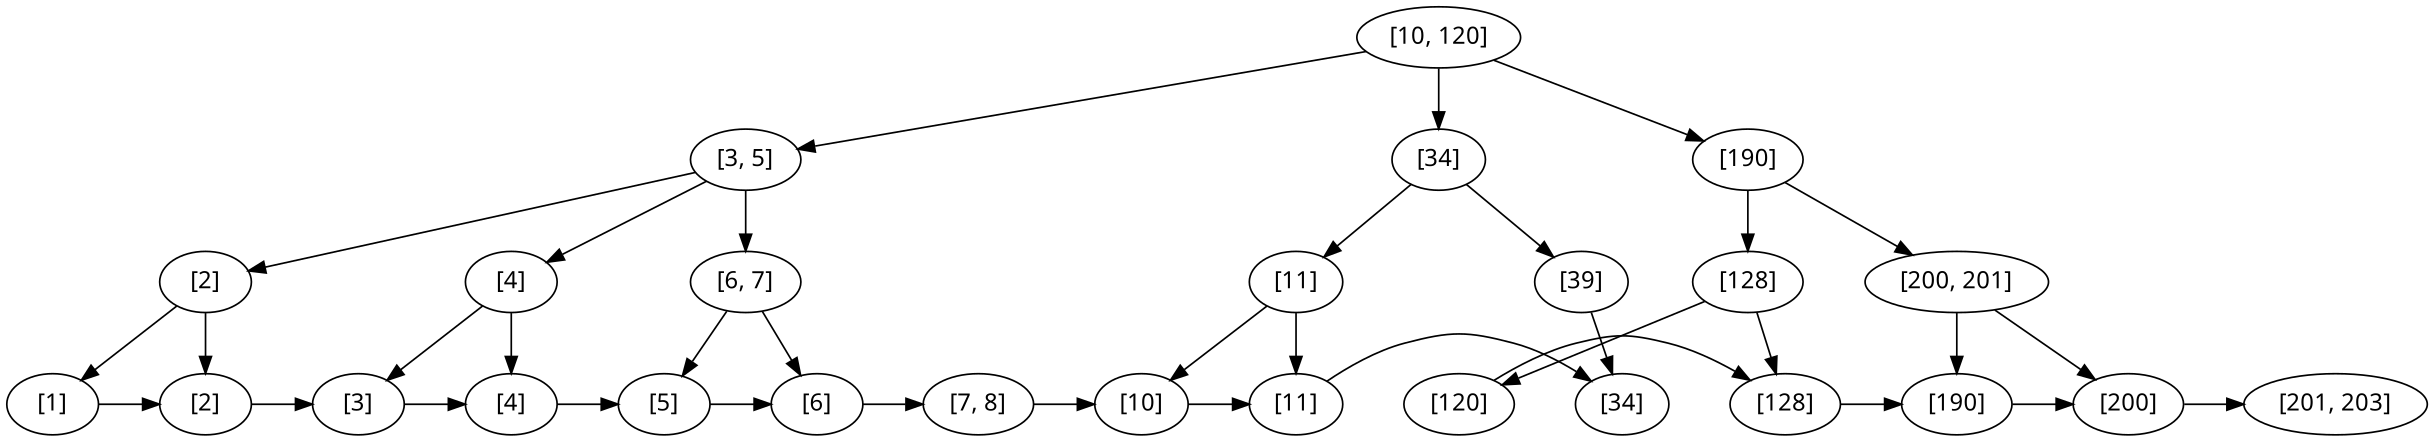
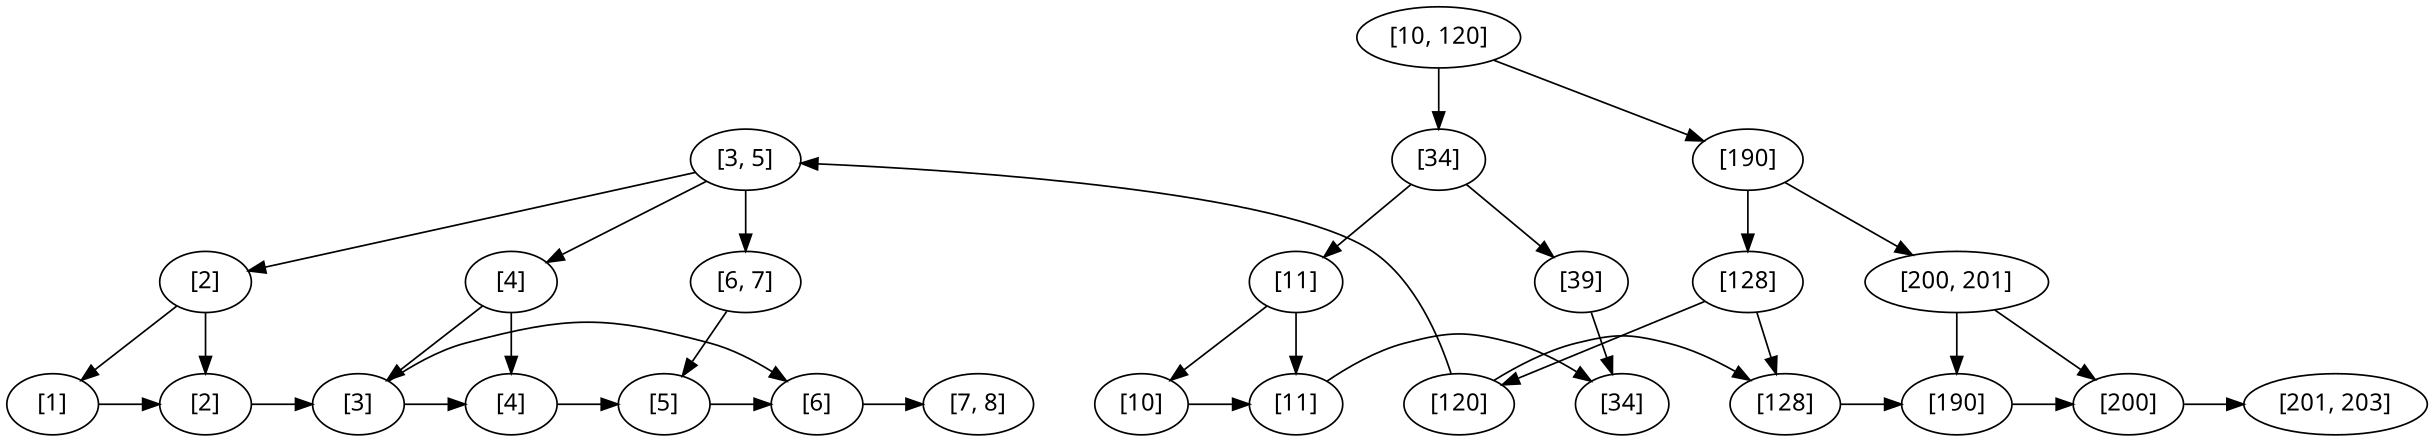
edge "[10, 120]" -> "[3, 5]": now "[120]" -> "[3, 5]"
edge "[6, 7]" -> "[6]": now "[3]" -> "[6]"
edge "[7, 8]" -> "[10]": removed
